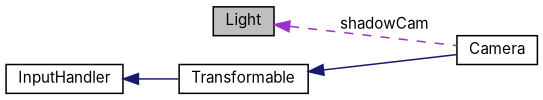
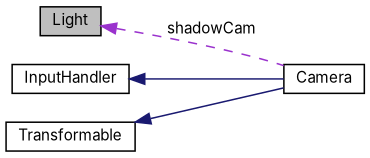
edge "Transformable" -> "InputHandler": now "Camera" -> "InputHandler"
